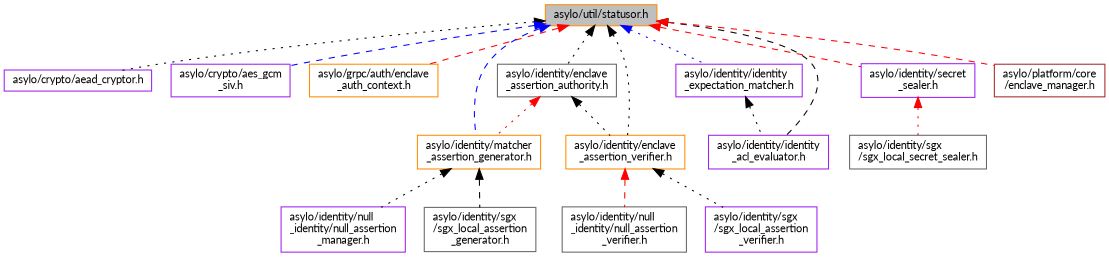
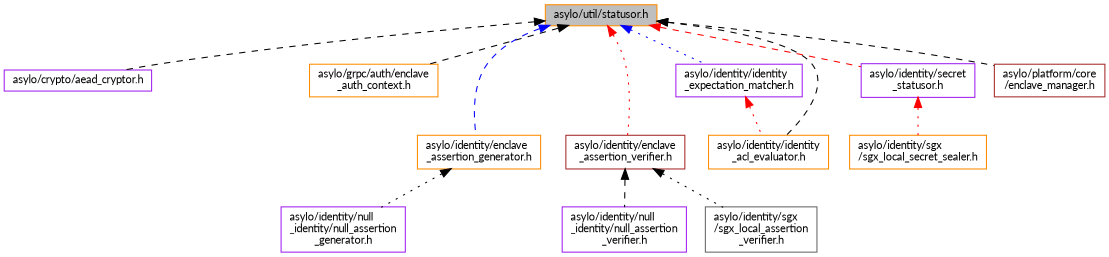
edge "asylo/platform/core /enclave_manager.h" -> "asylo/util/statusor.h": color red -> black
edge "asylo/crypto/aead_cryptor.h" -> "asylo/util/statusor.h": style dotted -> dashed
edge "asylo/grpc/auth/enclave _auth_context.h" -> "asylo/util/statusor.h": color red -> black
node "asylo/crypto/aes_gcm _siv.h": removed
node "asylo/identity/enclave _assertion_authority.h": removed
node "asylo/identity/secret _sealer.h": label "asylo/identity/secret _sealer.h" -> "asylo/identity/secret _statusor.h"
edge "asylo/identity/enclave _assertion_verifier.h" -> "asylo/util/statusor.h": color black -> red
edge "asylo/identity/identity _acl_evaluator.h" -> "asylo/identity/identity _expectation_matcher.h": color black -> red
node "asylo/identity/matcher _assertion_generator.h": label "asylo/identity/matcher _assertion_generator.h" -> "asylo/identity/enclave _assertion_generator.h"
node "asylo/identity/enclave _assertion_verifier.h": color darkorange -> brown
node "asylo/identity/identity _acl_evaluator.h": color purple -> darkorange
node "asylo/identity/sgx /sgx_local_secret_sealer.h": color gray40 -> darkorange
edge "asylo/identity/null _identity/null_assertion _verifier.h" -> "asylo/identity/enclave _assertion_verifier.h": color red -> black
node "asylo/identity/null _identity/null_assertion _manager.h": label "asylo/identity/null _identity/null_assertion _manager.h" -> "asylo/identity/null _identity/null_assertion _generator.h"
node "asylo/identity/sgx /sgx_local_assertion _generator.h": removed
node "asylo/identity/null _identity/null_assertion _verifier.h": color gray40 -> purple
node "asylo/identity/sgx /sgx_local_assertion _verifier.h": color purple -> gray40
